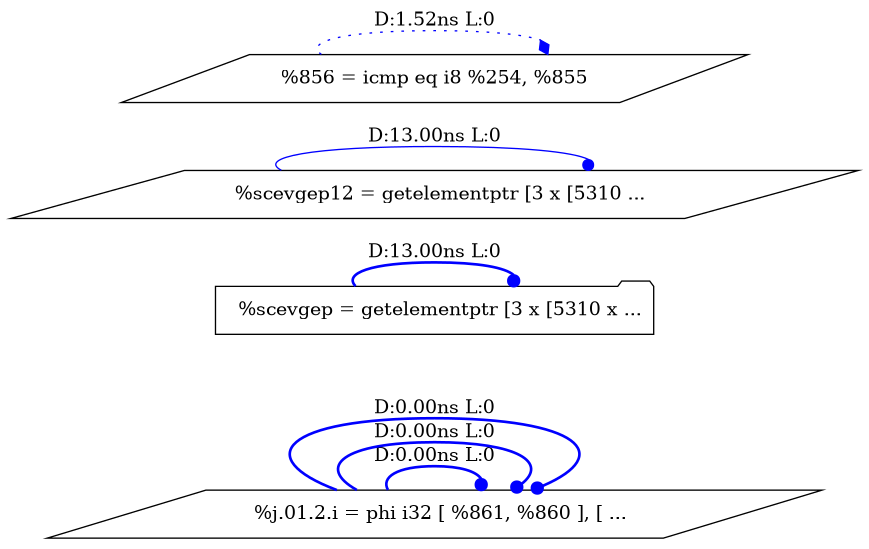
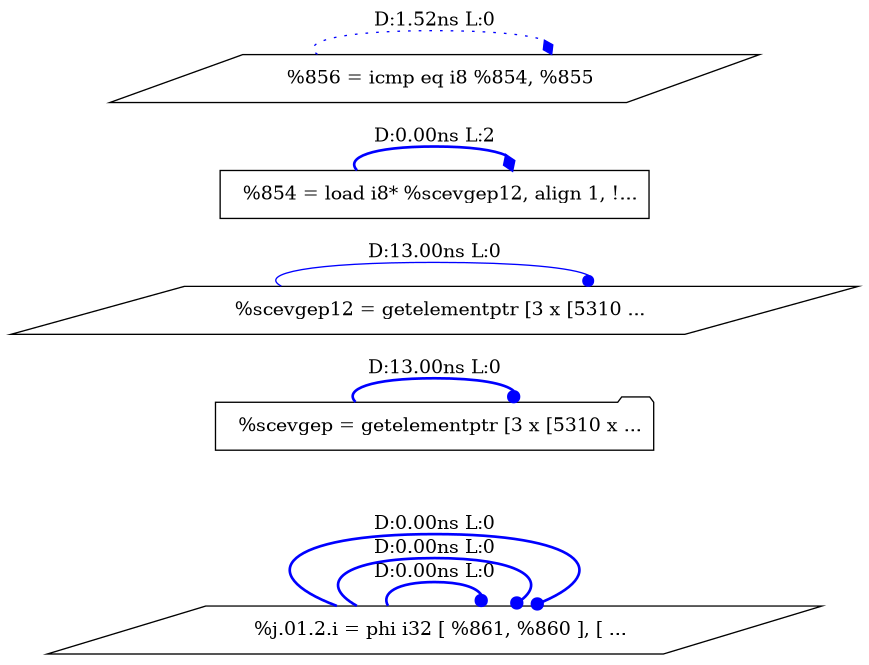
node "%856 = icmp eq i8 %254, %855": label "%856 = icmp eq i8 %254, %855" -> "%856 = icmp eq i8 %854, %855"
node "%854 = load i8* %scevgep12, align 1, !...": added
